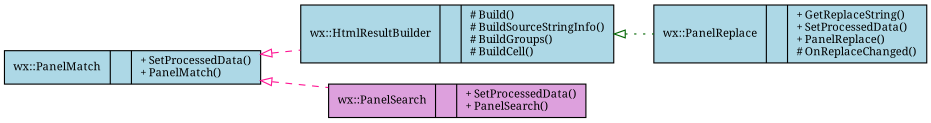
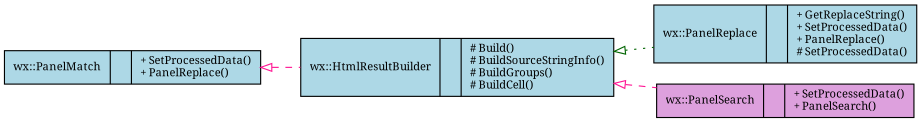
node "wx::PanelReplace": text "# OnReplaceChanged()" -> "# SetProcessedData()"
node "wx::PanelMatch": text "+ PanelMatch()" -> "+ PanelReplace()"
edge "wx::PanelSearch" -> "wx::PanelMatch": now "wx::PanelSearch" -> "wx::HtmlResultBuilder"
